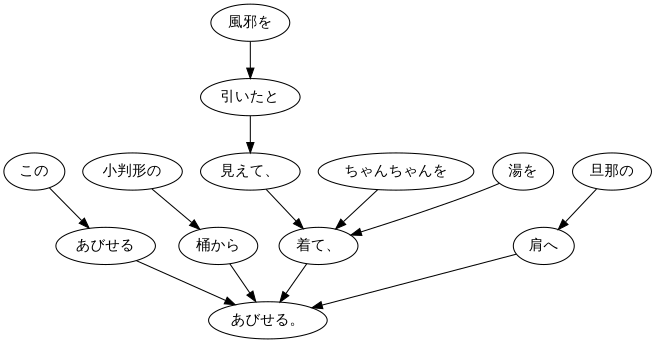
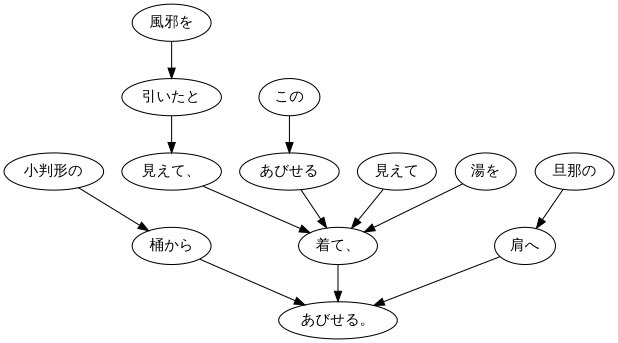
node "ちゃんちゃんを": label "ちゃんちゃんを" -> "見えて"
edge "あびせる" -> "あびせる。": now "あびせる" -> "着て、"
